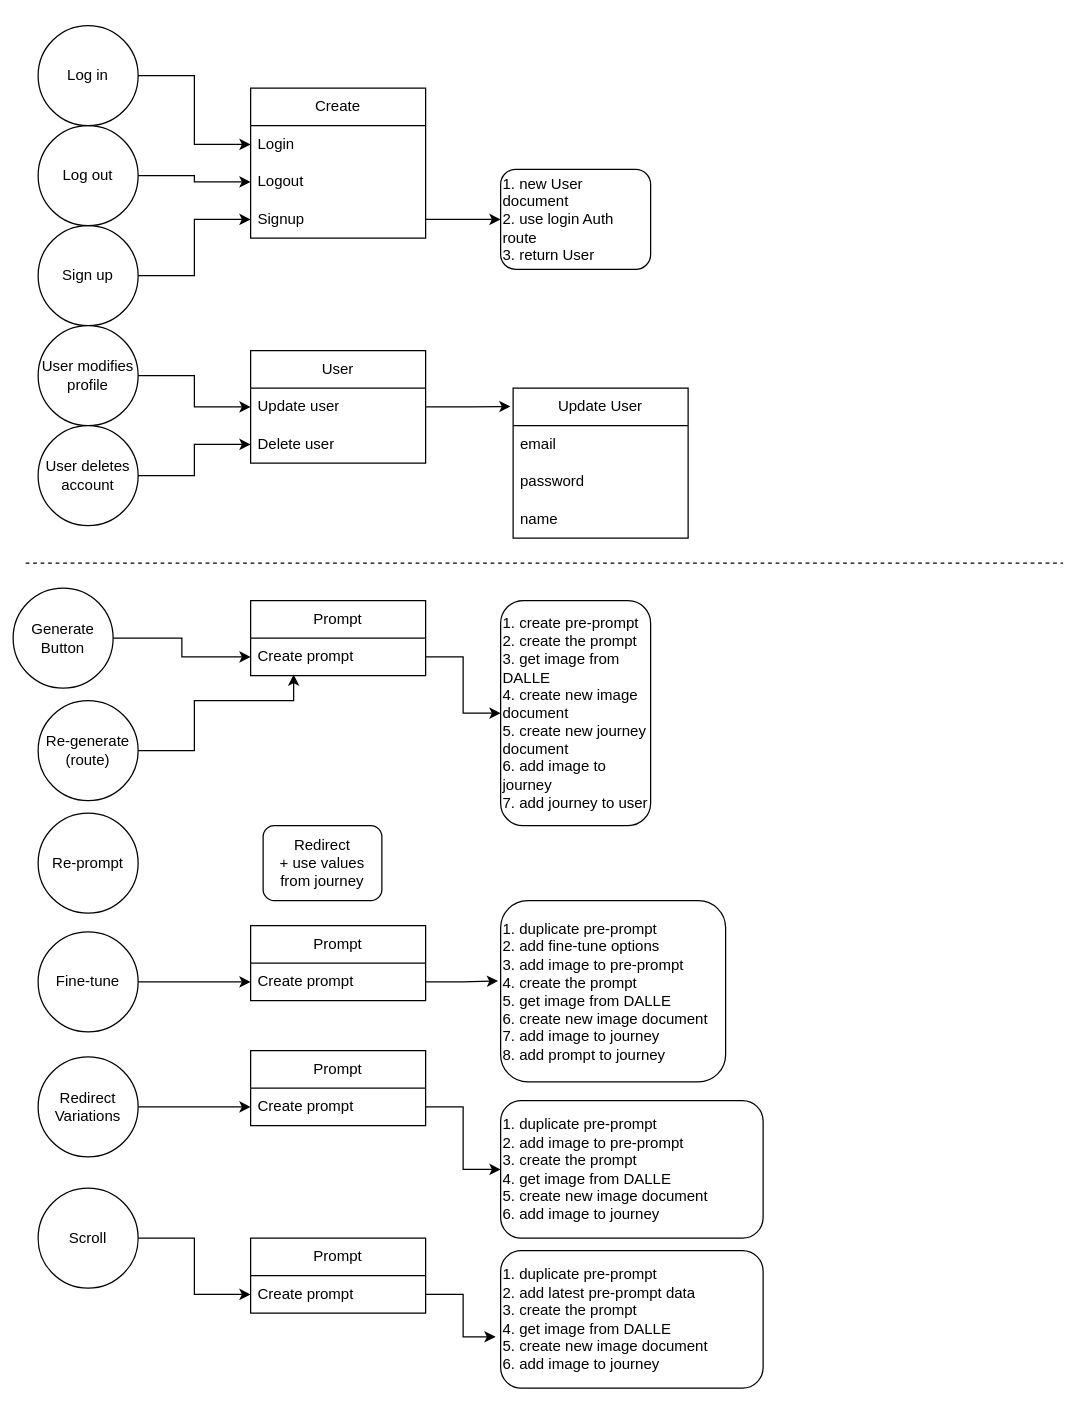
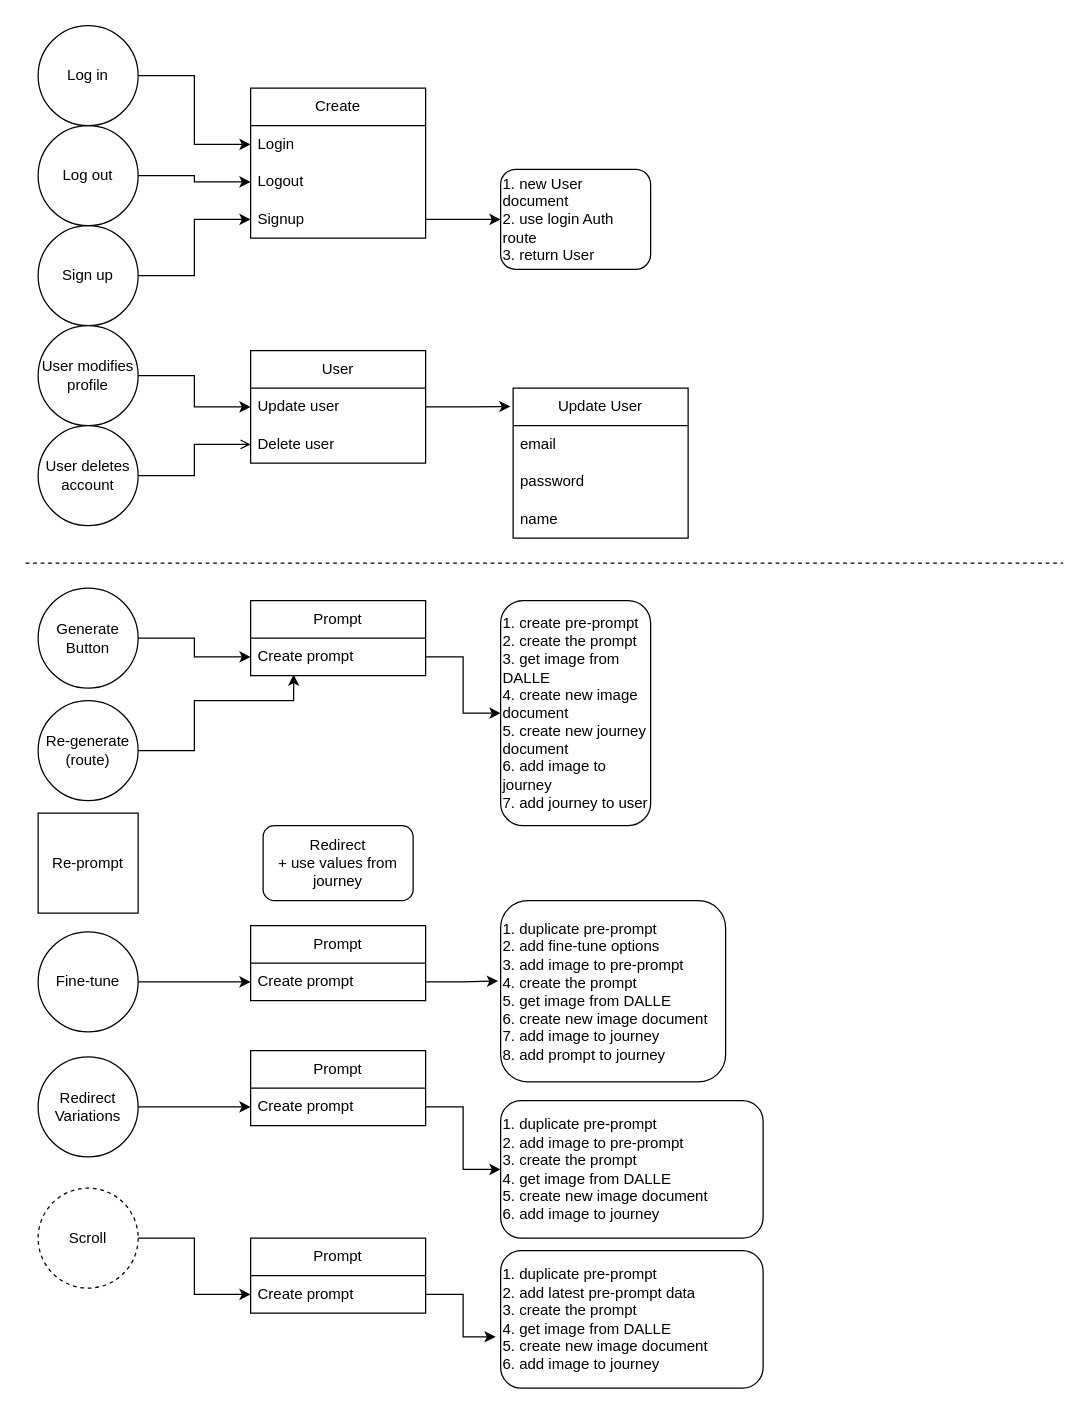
edge "User deletes account" -> "Delete user": arrowhead classic -> open
node "Generate Button": moved (63, 638) -> (88, 638)
node "Re-prompt": shape ellipse -> rectangle
node "Redirect + use values from journey": size 119x75 -> 150x75
node "Scroll": style solid -> dashed
